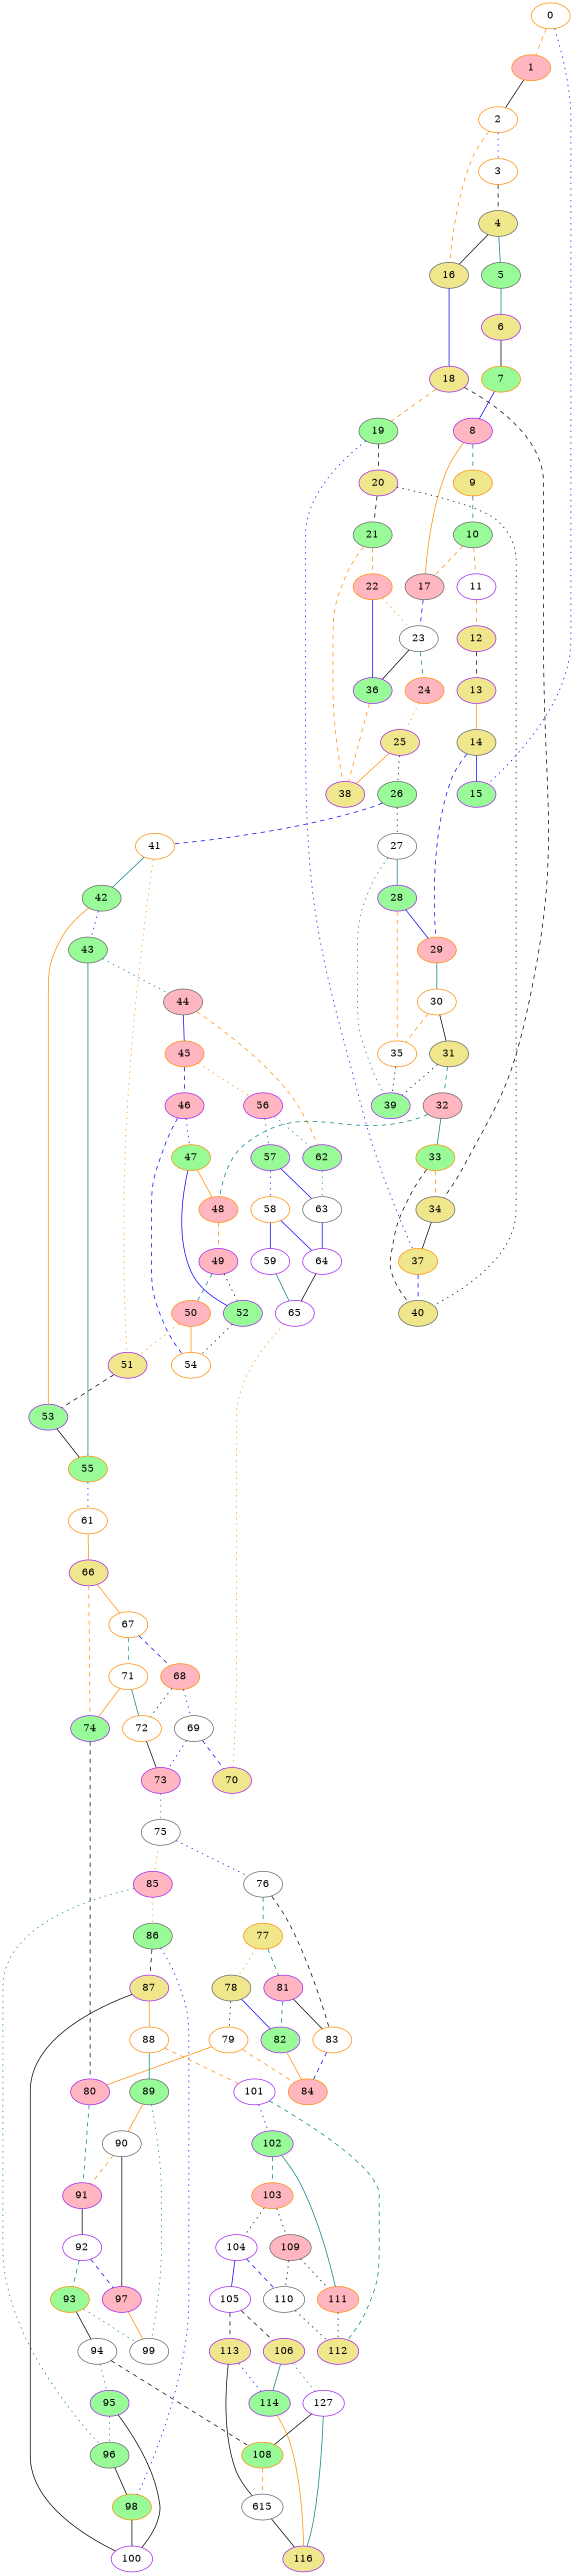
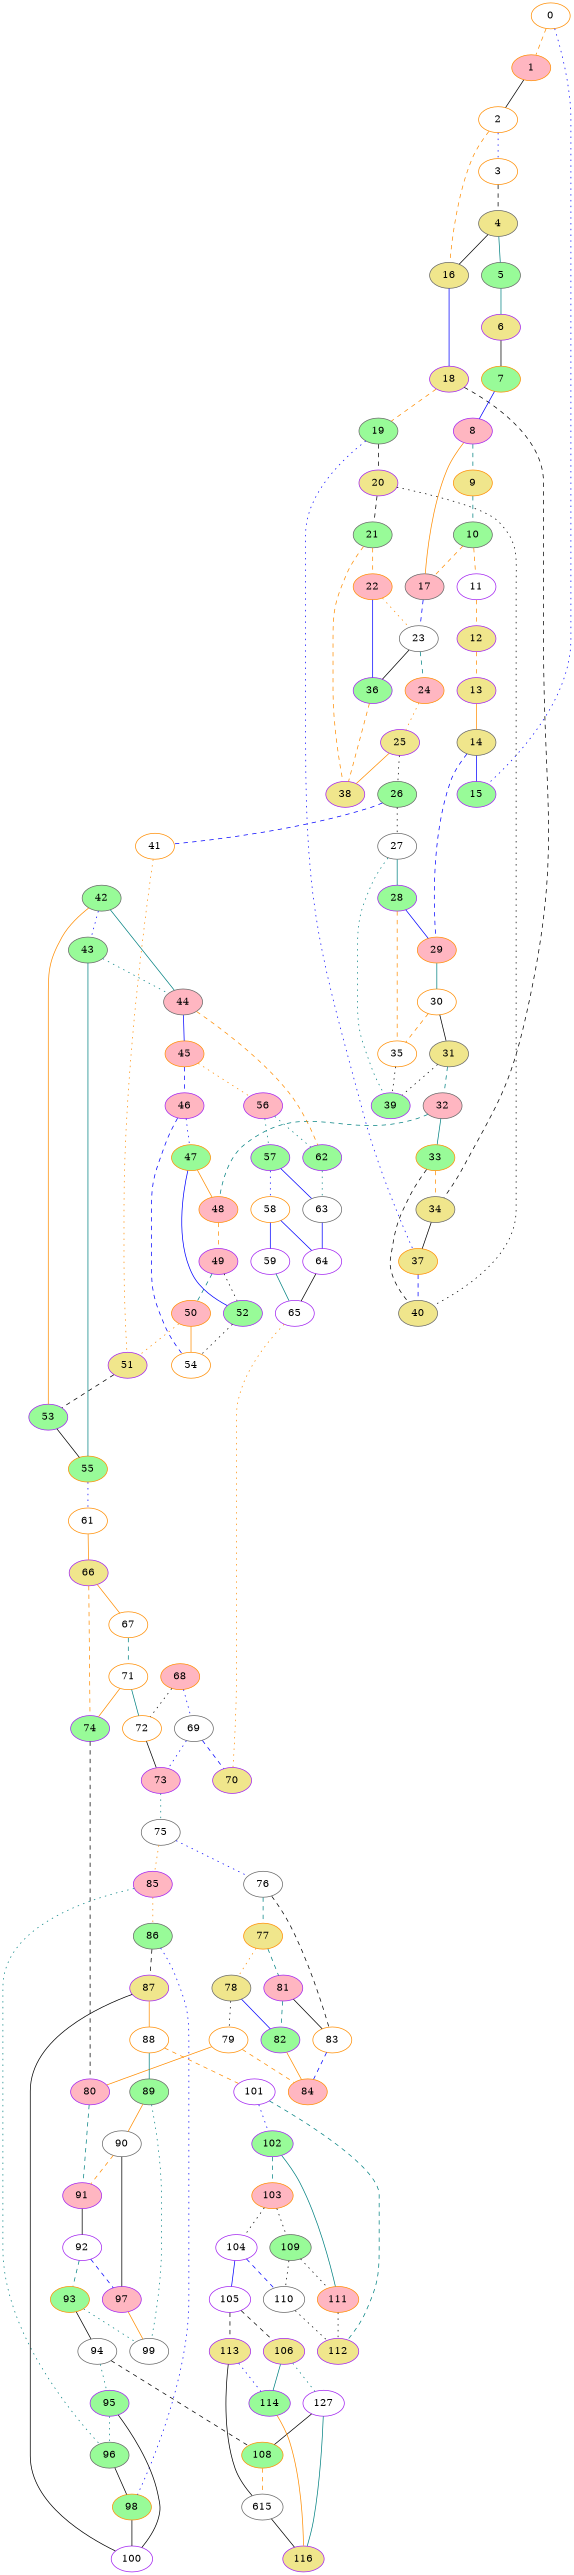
edge "12" -- "13": color black -> darkorange
edge "41" -- "42": now "44" -- "42"
edge "67" -- "68": removed
node "109": fillcolor lightpink -> palegreen
